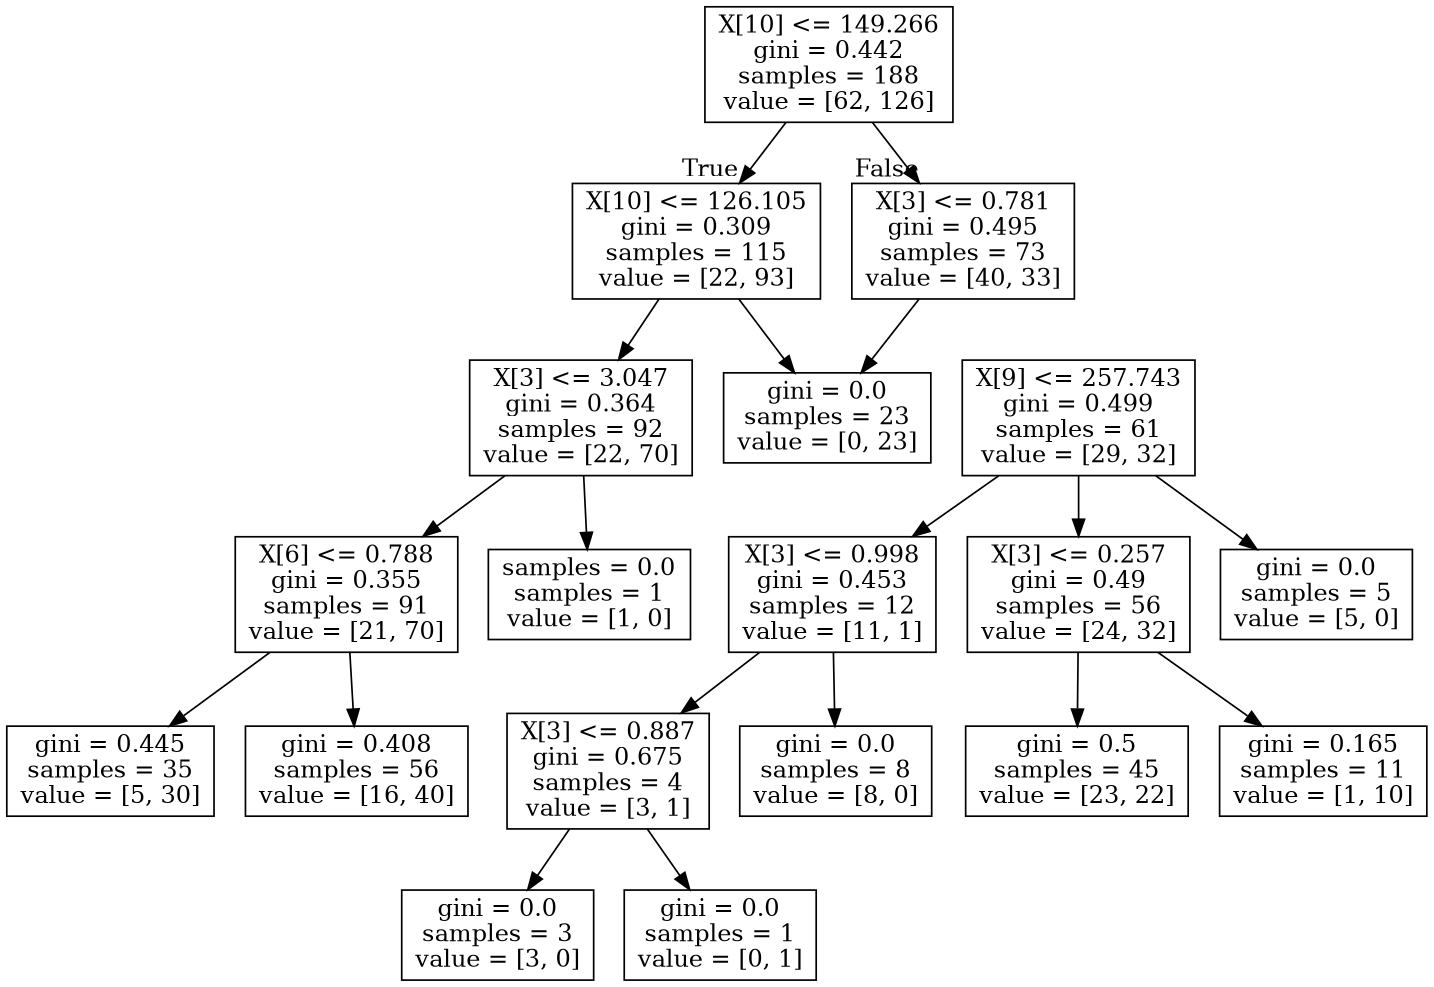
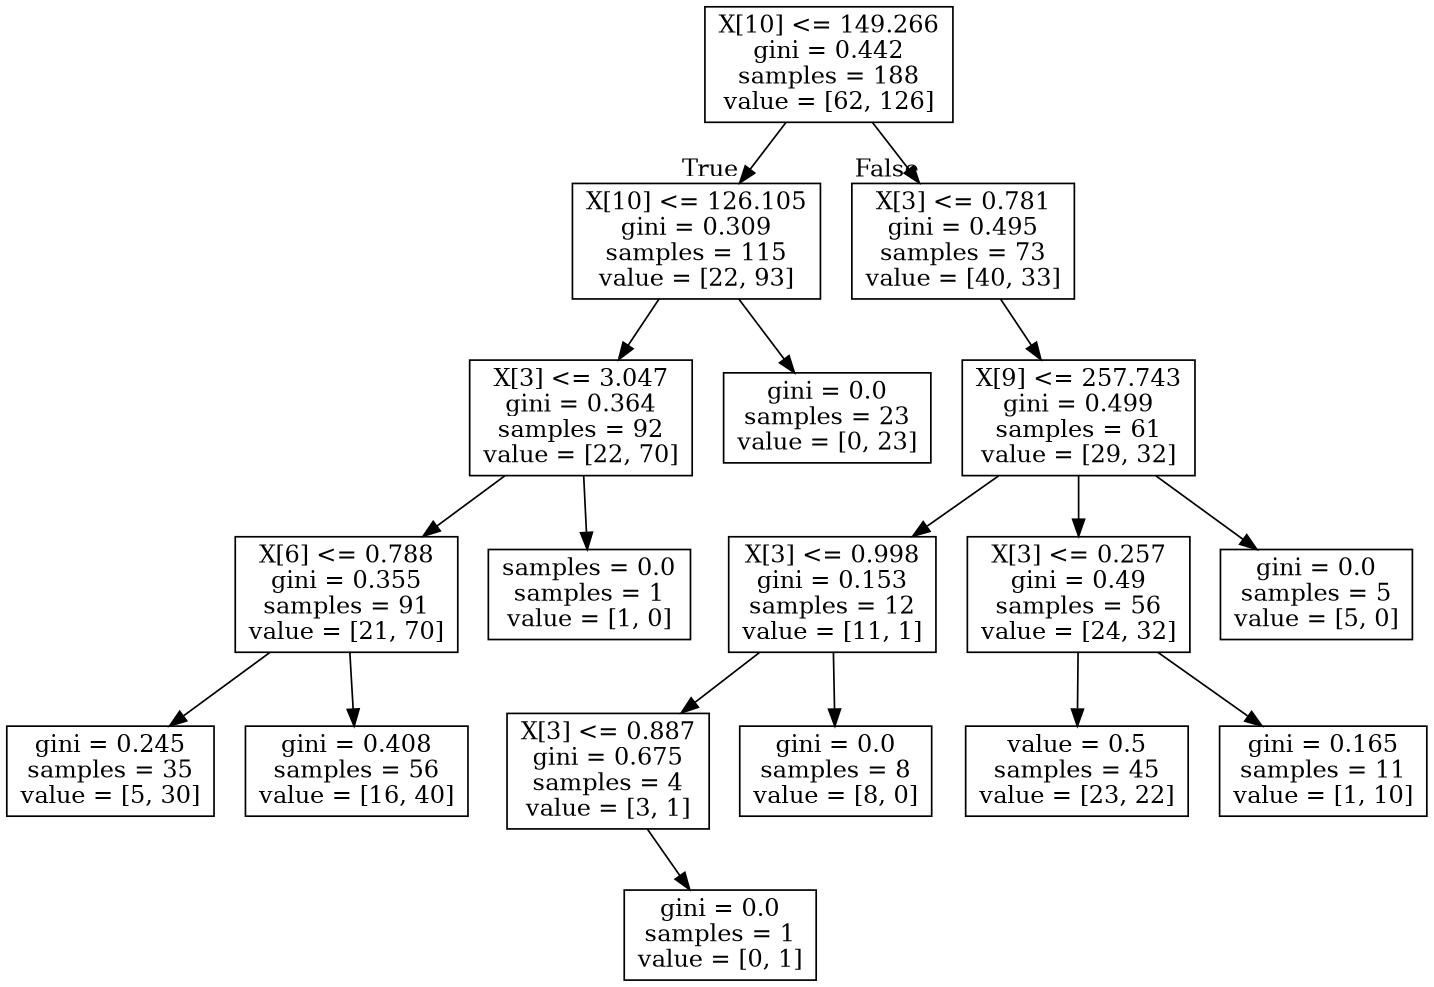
edge "X[3] <= 0.781 gini = 0.495 samples = 73 value = [40, 33]" -> "gini = 0.0 samples = 23 value = [0, 23]": now "X[3] <= 0.781 gini = 0.495 samples = 73 value = [40, 33]" -> "X[9] <= 257.743 gini = 0.499 samples = 61 value = [29, 32]"
node "X[3] <= 0.998 gini = 0.453 samples = 12 value = [11, 1]": label "X[3] <= 0.998 gini = 0.453 samples = 12 value = [11, 1]" -> "X[3] <= 0.998 gini = 0.153 samples = 12 value = [11, 1]"
node "gini = 0.445 samples = 35 value = [5, 30]": label "gini = 0.445 samples = 35 value = [5, 30]" -> "gini = 0.245 samples = 35 value = [5, 30]"
node "gini = 0.5 samples = 45 value = [23, 22]": label "gini = 0.5 samples = 45 value = [23, 22]" -> "value = 0.5 samples = 45 value = [23, 22]"
node "gini = 0.0 samples = 3 value = [3, 0]": removed
